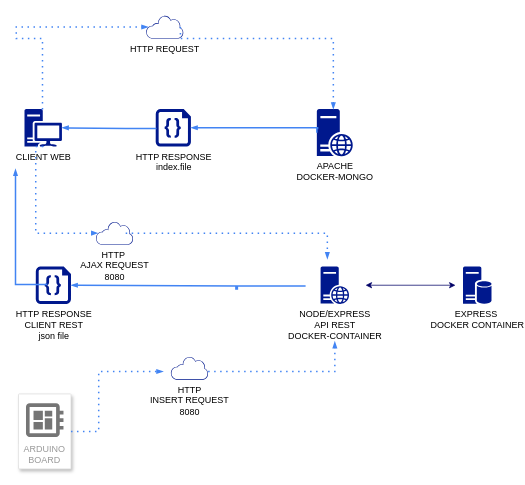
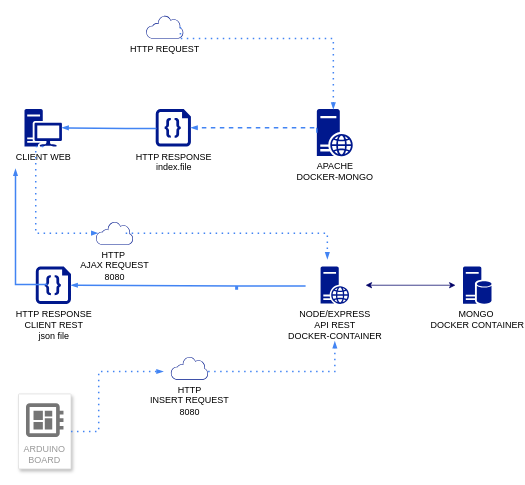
edge "CLIENT WEB" -> "HTTP REQUEST": removed
edge "APACHE DOCKER-MONGO" -> "HTTP RESPONSE index.file": style solid -> dashed
node "EXPRESS DOCKER CONTAINER": label "EXPRESS DOCKER CONTAINER" -> "MONGO DOCKER CONTAINER"
